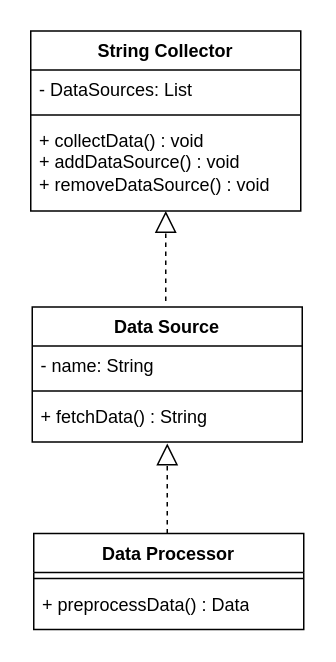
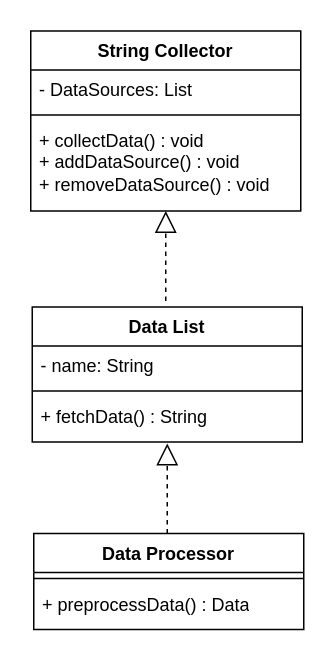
node "Data Source": label "Data Source" -> "Data List"
